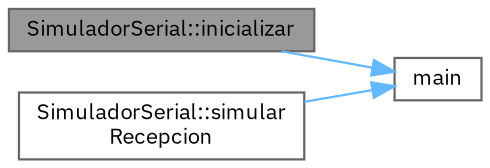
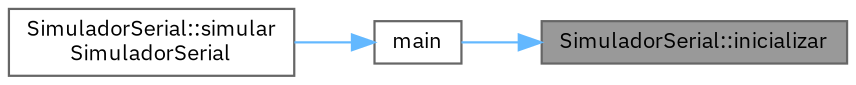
edge "SimuladorSerial::inicializar" -> "main": reversed
node "SimuladorSerial::simular Recepcion": label "SimuladorSerial::simular Recepcion" -> "SimuladorSerial::simular SimuladorSerial"
